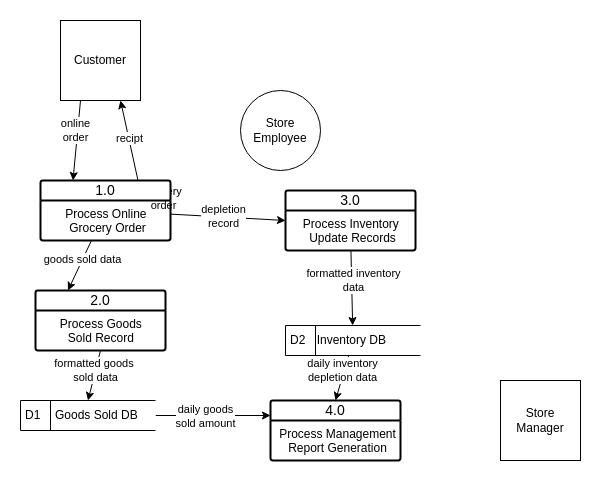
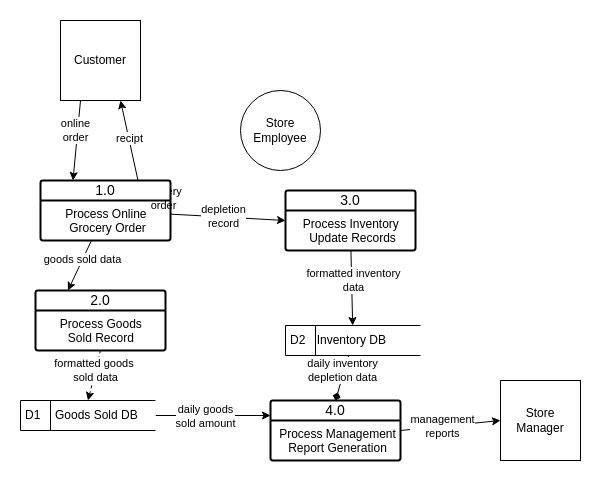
edge "2.0" -> "D1 Goods Sold DB": style solid -> dashed
edge "D2 Inventory DB" -> "4.0": arrowhead classic -> diamond
edge "4.0" -> "Store Manager": added, label "management reports"
